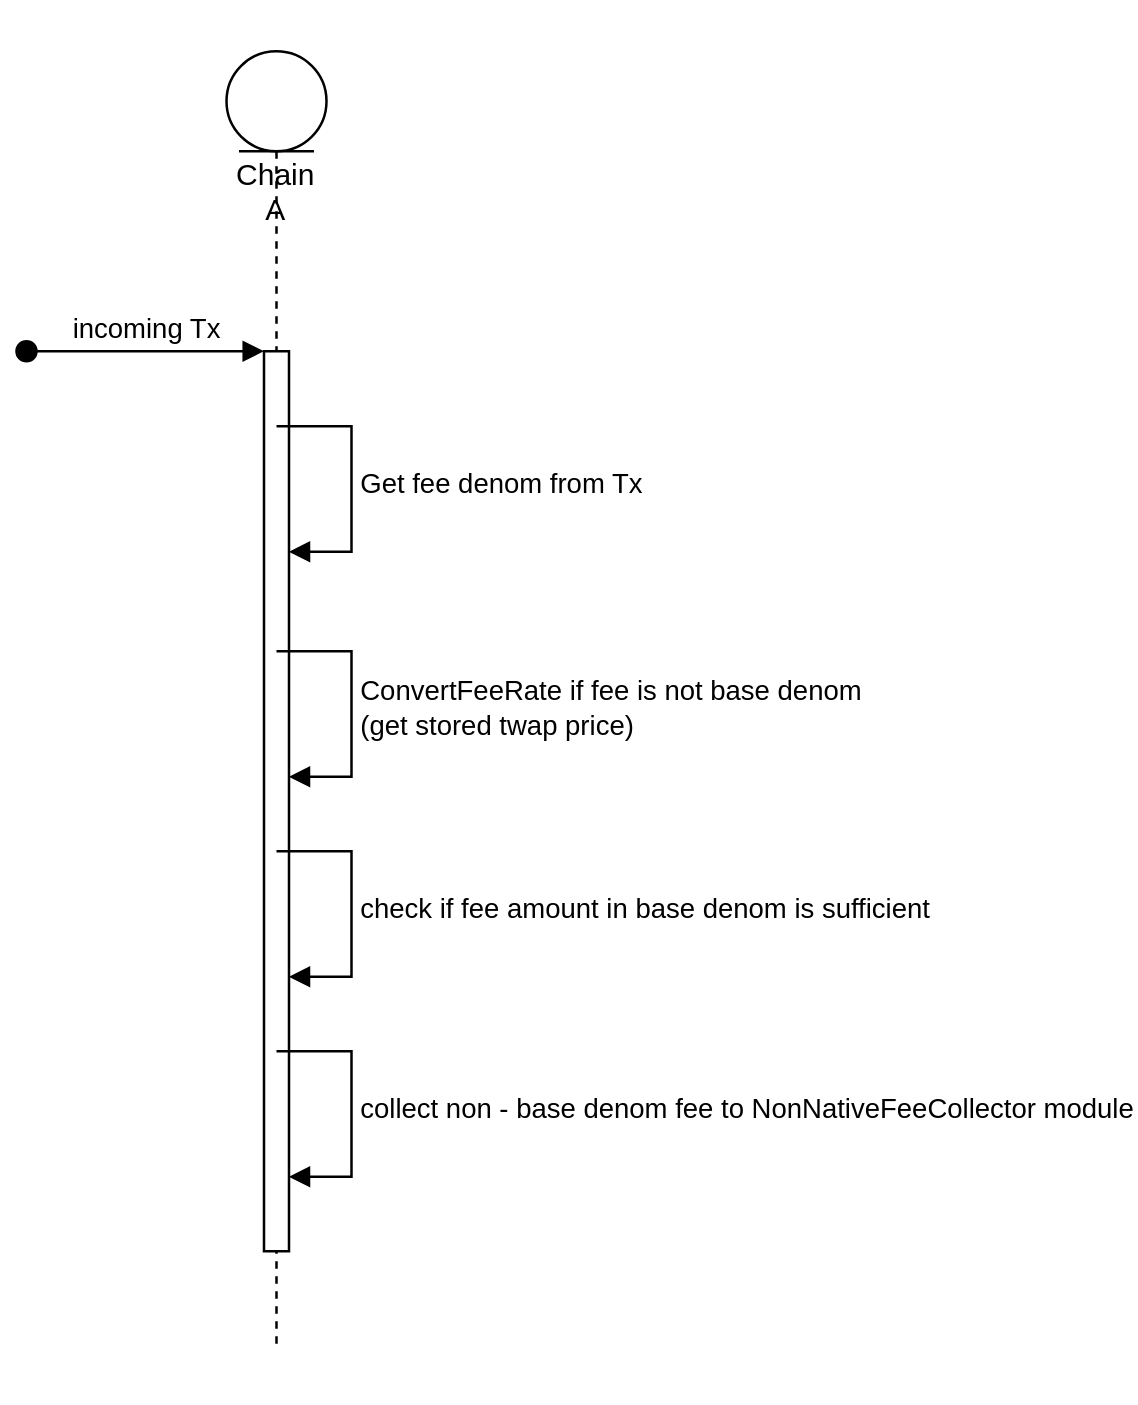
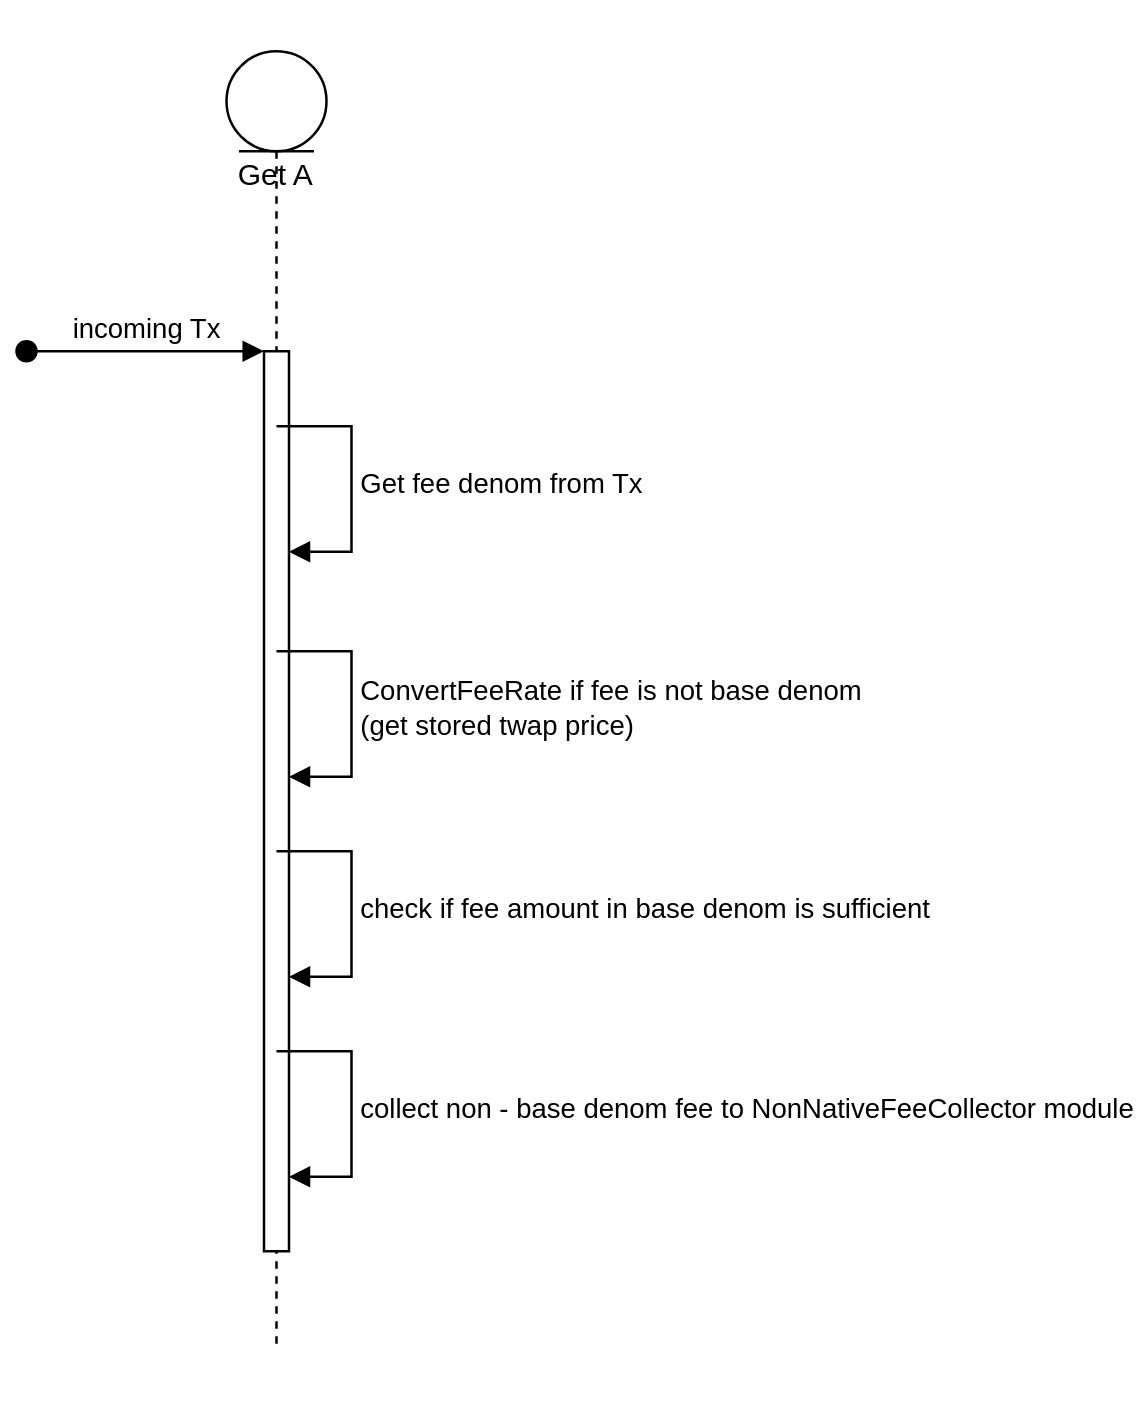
node "Chain A": label "Chain A" -> "Get A"
